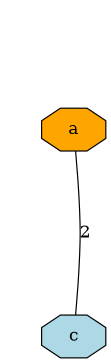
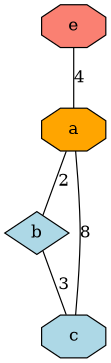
node "e": added
node "b": added
edge "a" -- "c": label "2" -> "8"
